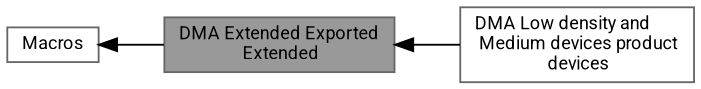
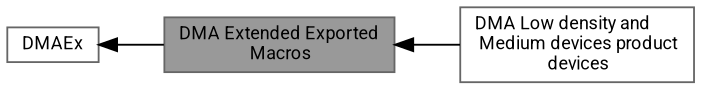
node "Macros": label "Macros" -> "DMAEx"
node "DMA Extended Exported Extended": label "DMA Extended Exported Extended" -> "DMA Extended Exported Macros"
